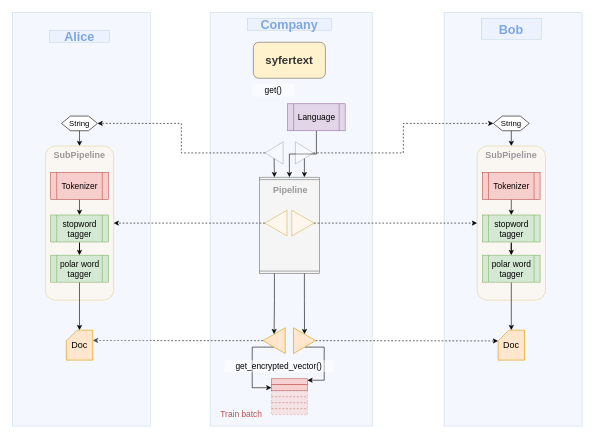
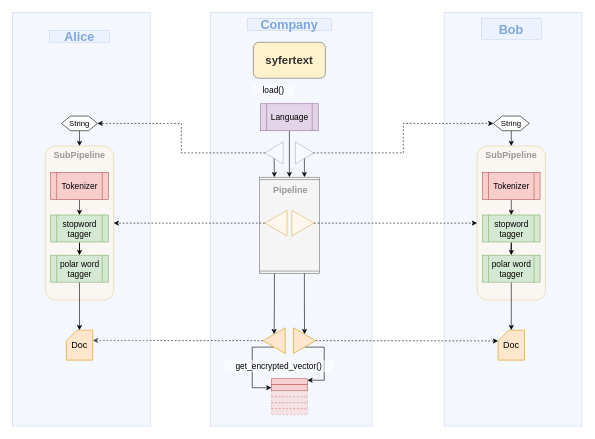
node "get()": label "get()" -> "load()"
node "Language": moved (317, 117) -> (290, 117)
node "Train batch": removed
